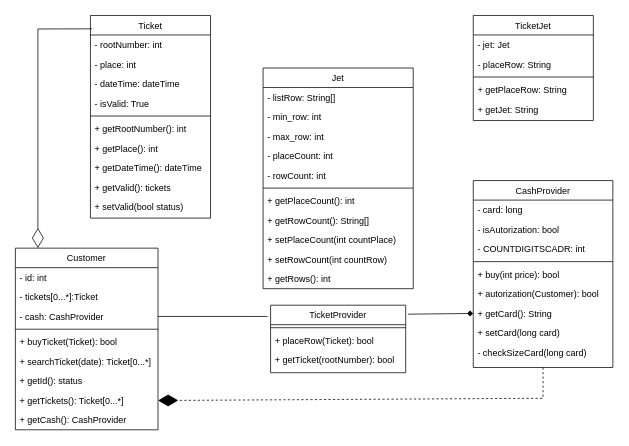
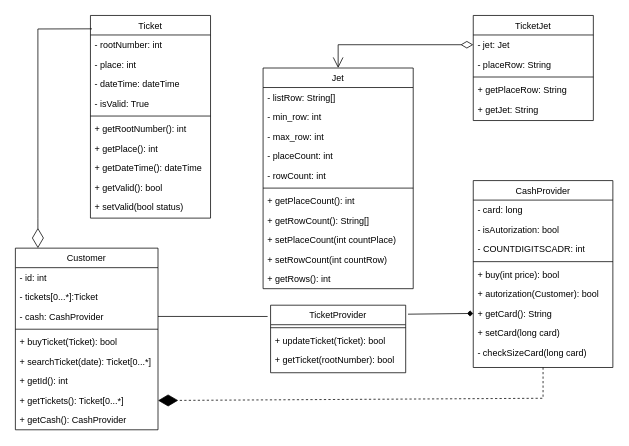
edge "- jet: Jet" -- "Jet": added
node "+ getValid(): tickets": label "+ getValid(): tickets" -> "+ getValid(): bool"
node "+ placeRow(Ticket): bool": label "+ placeRow(Ticket): bool" -> "+ updateTicket(Ticket): bool"
node "+ getId(): status": label "+ getId(): status" -> "+ getId(): int"
